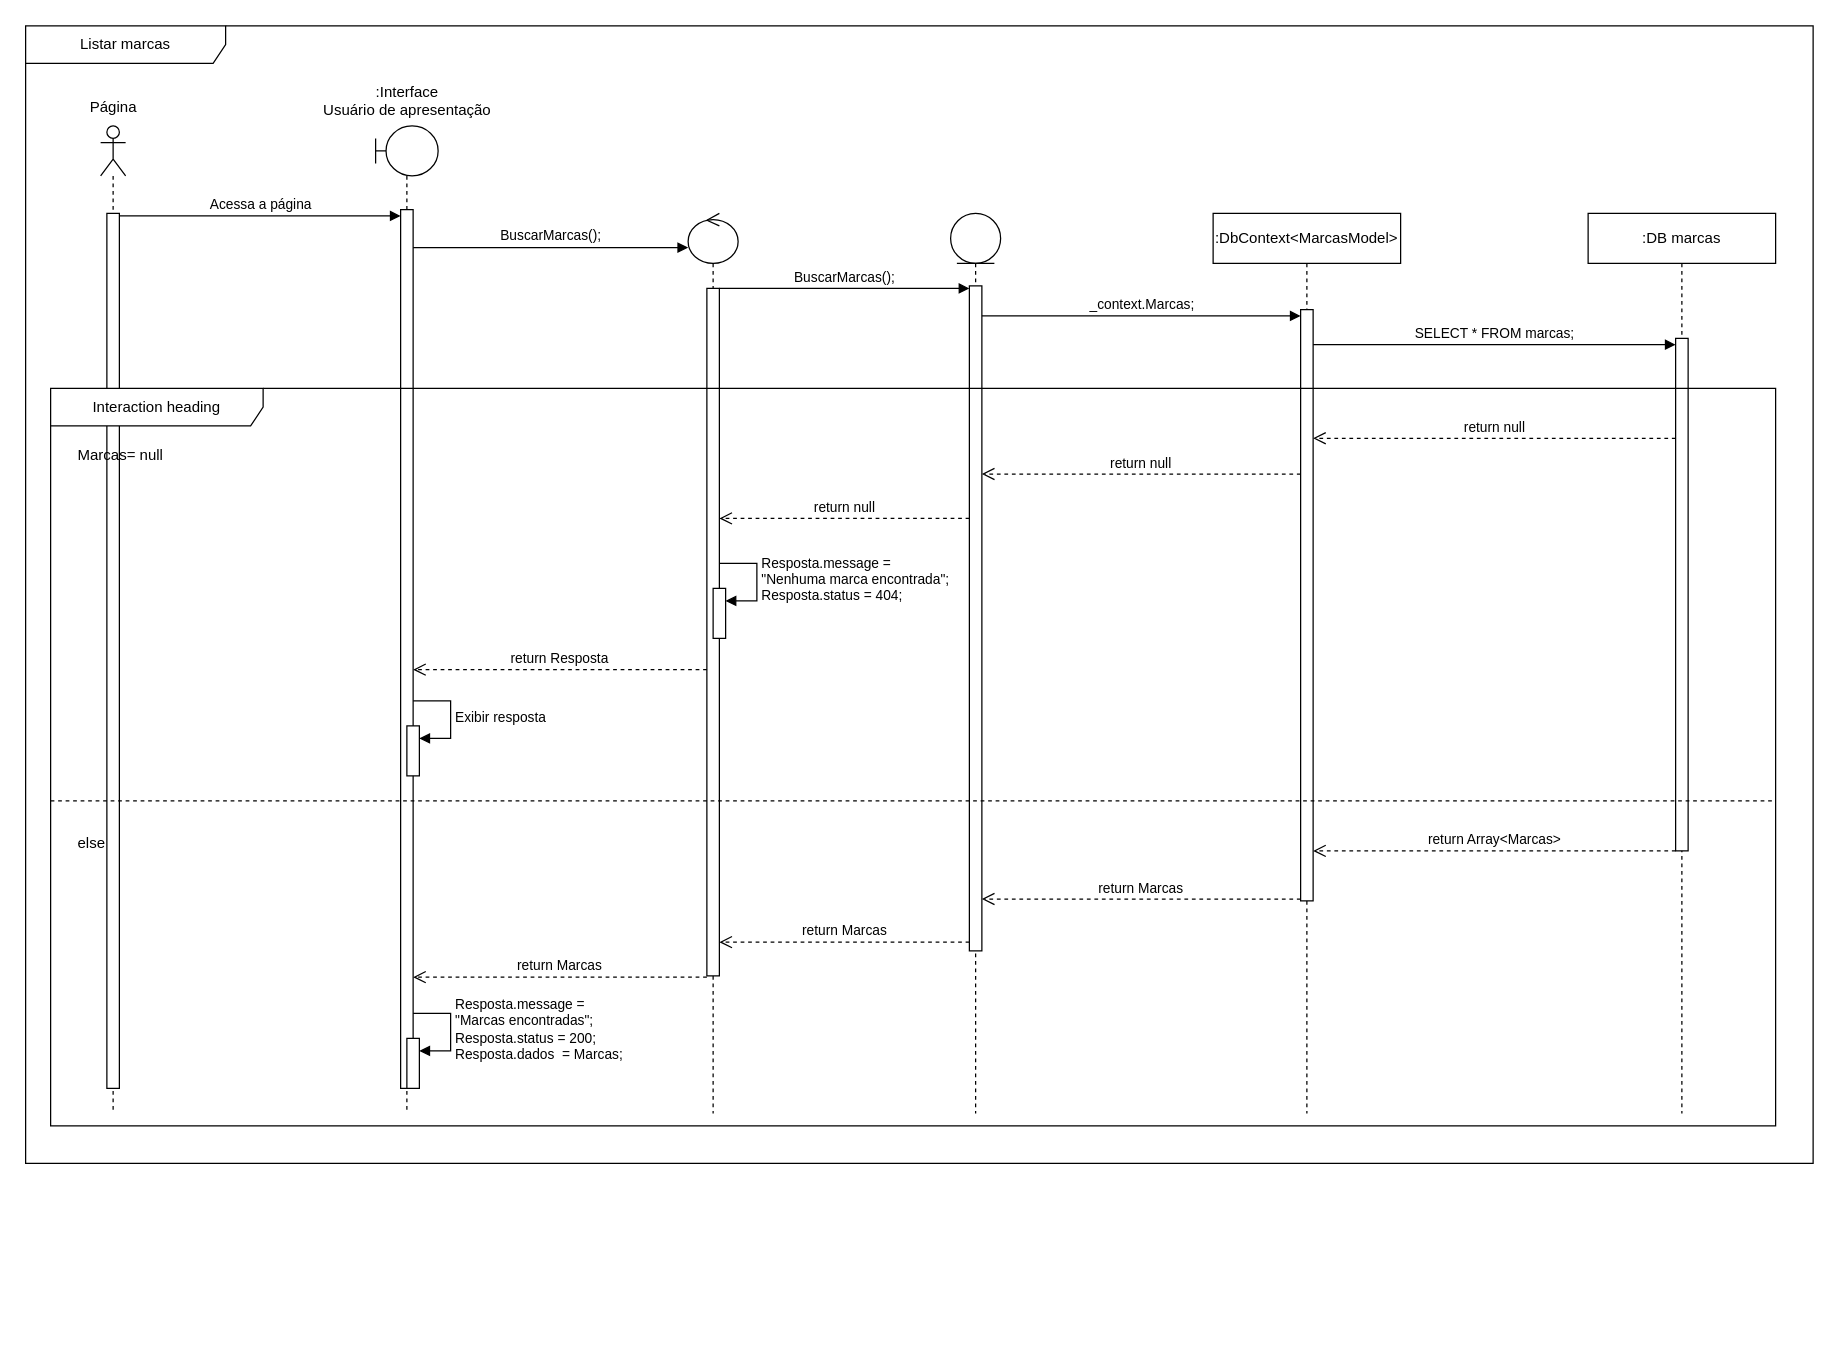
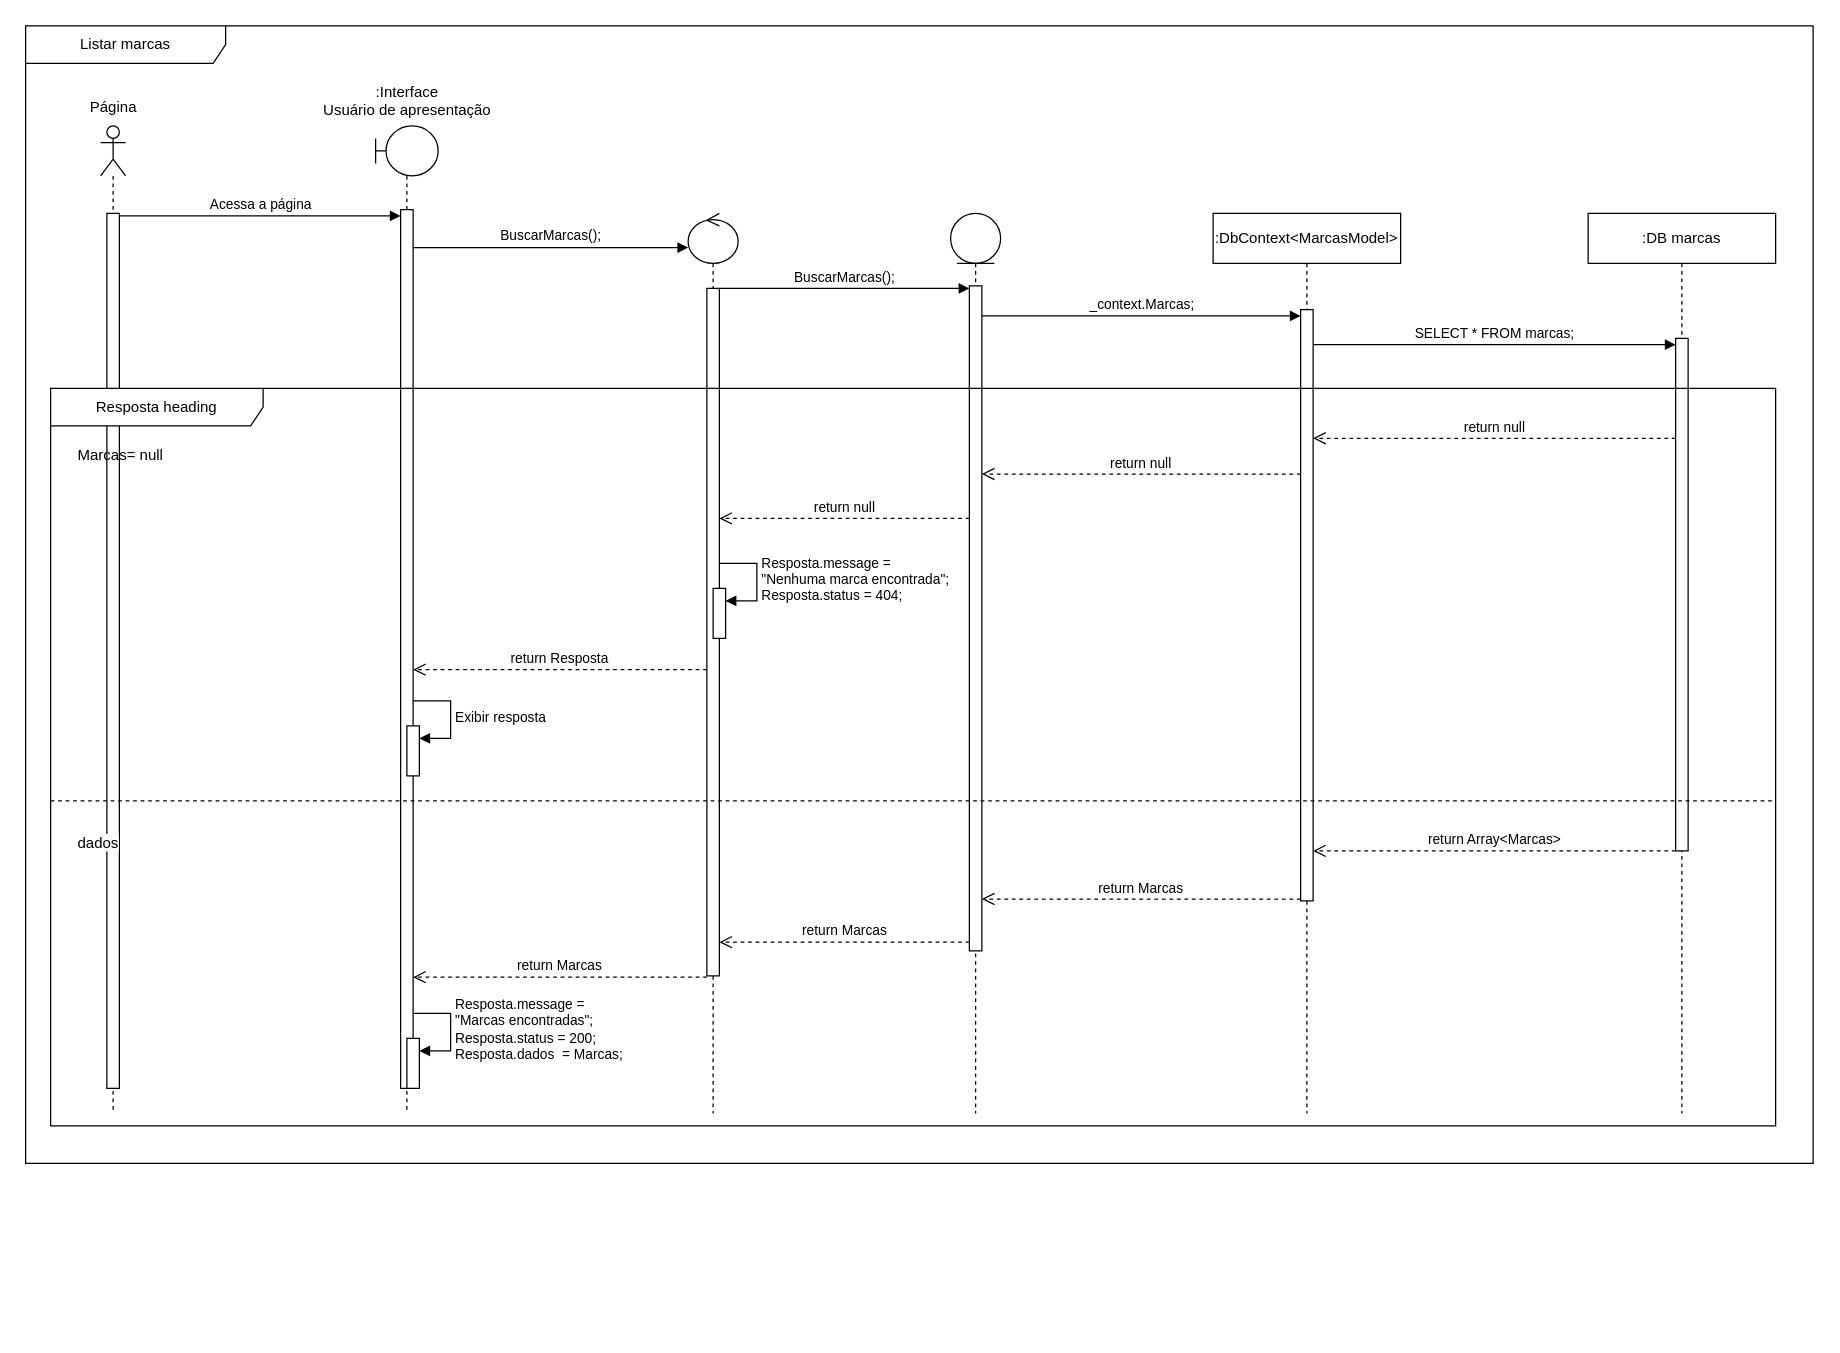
node "Interaction heading": label "Interaction heading" -> "Resposta heading"
node "else": label "else" -> "dados"
